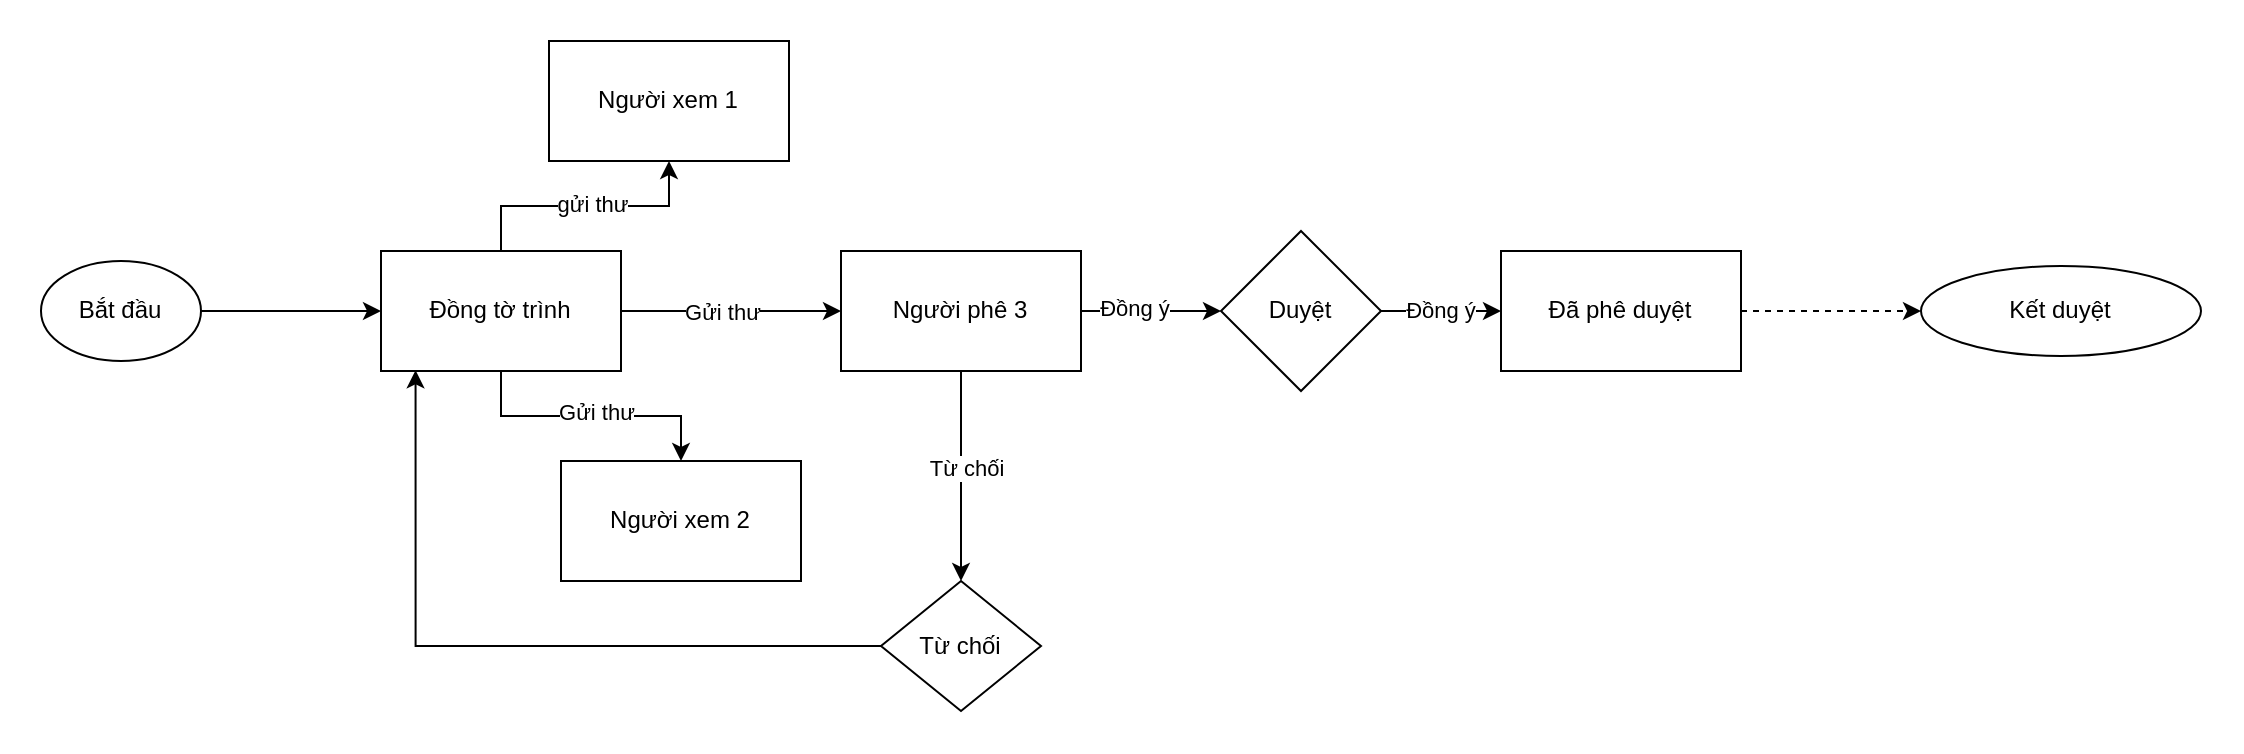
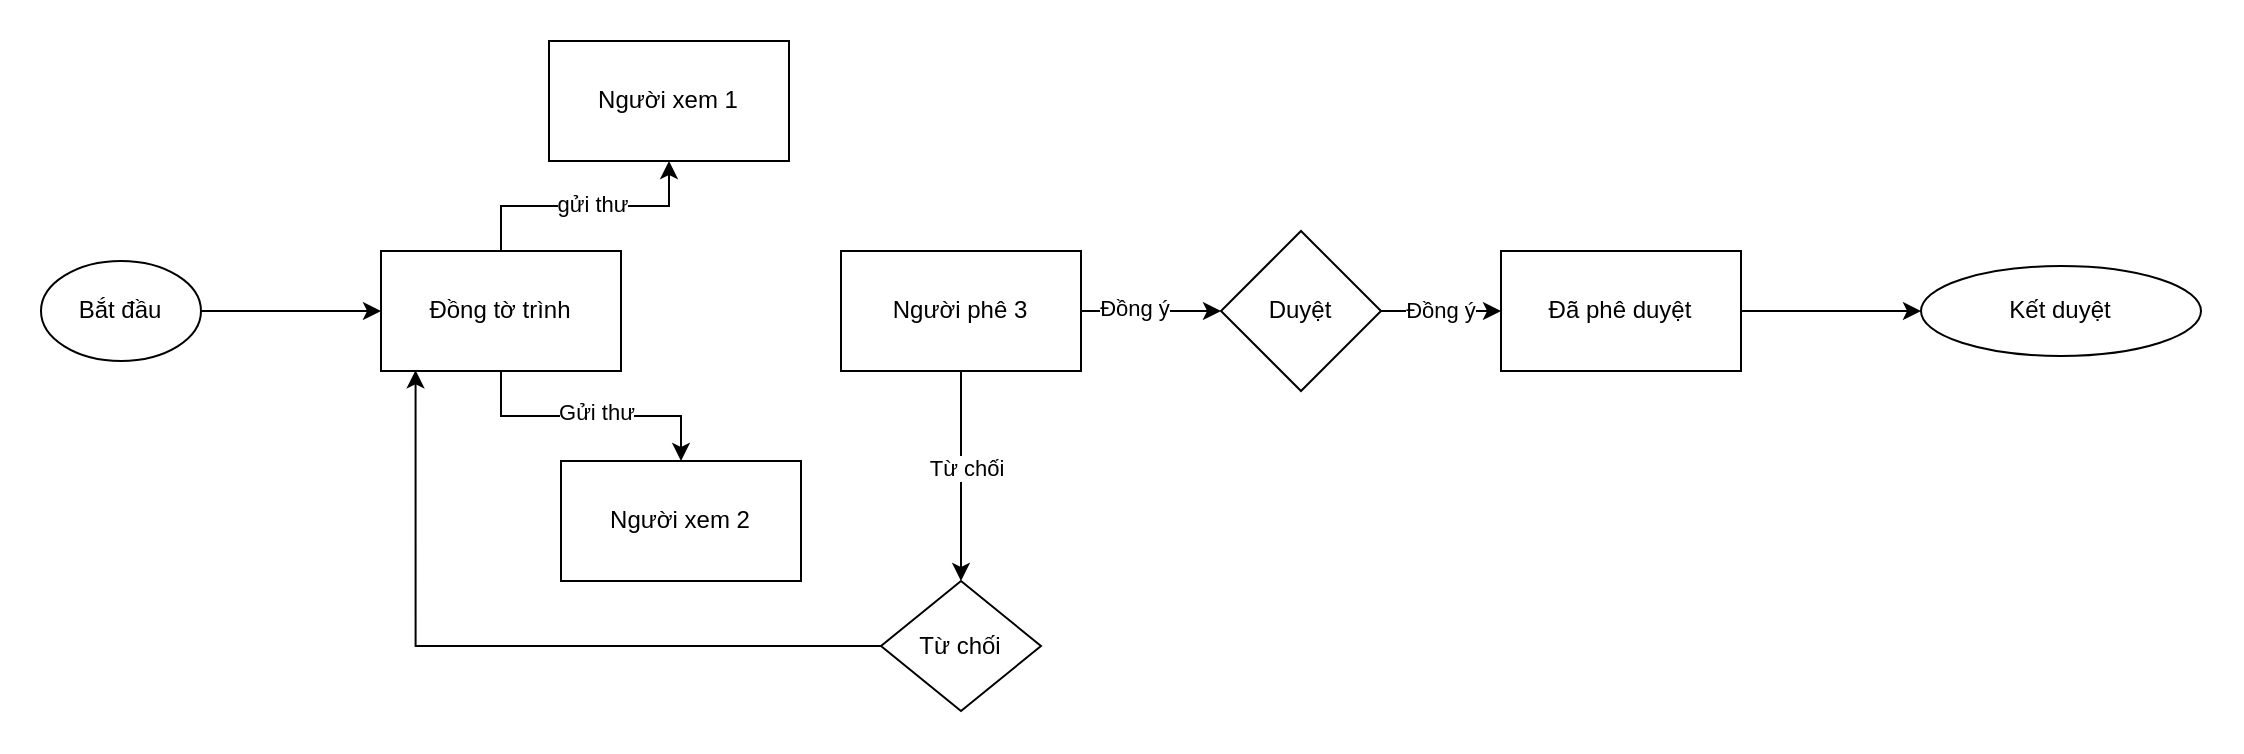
edge "Đồng tờ trình" -> "Người phê 3": removed, label "Gửi thư"
edge "Đã phê duyệt" -> "Kết duyệt": style dashed -> solid
